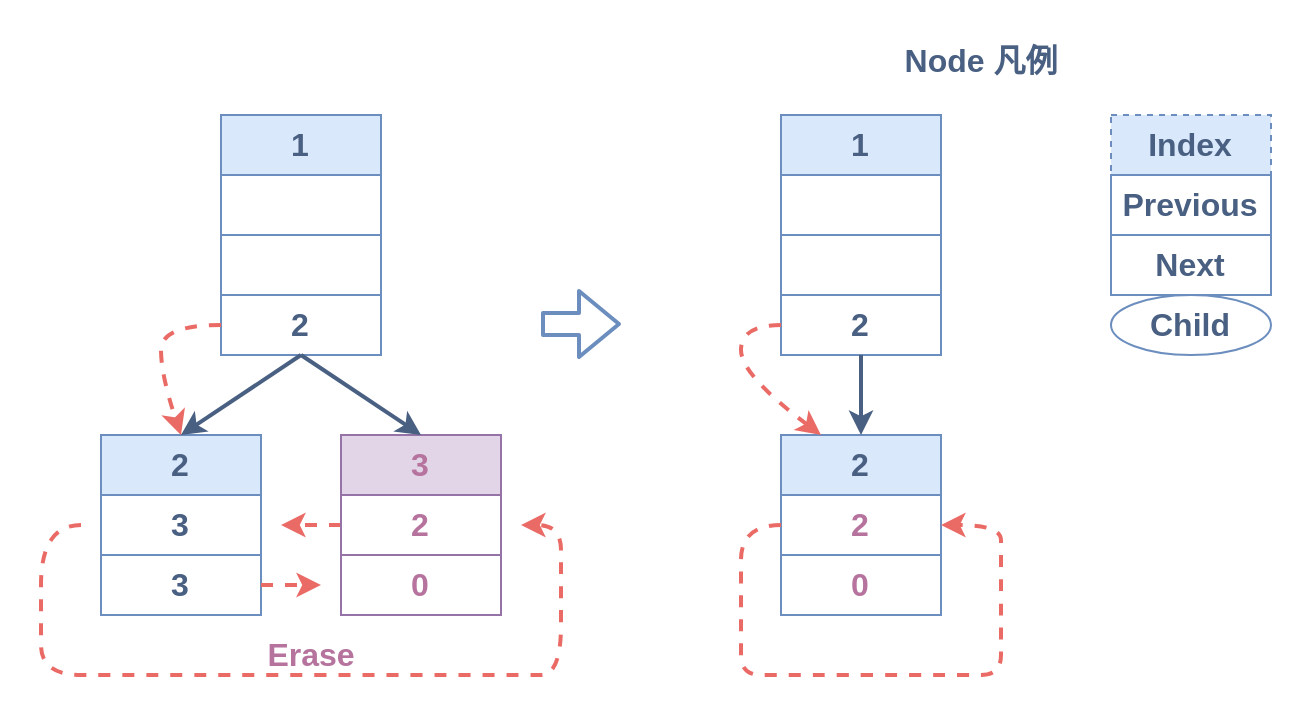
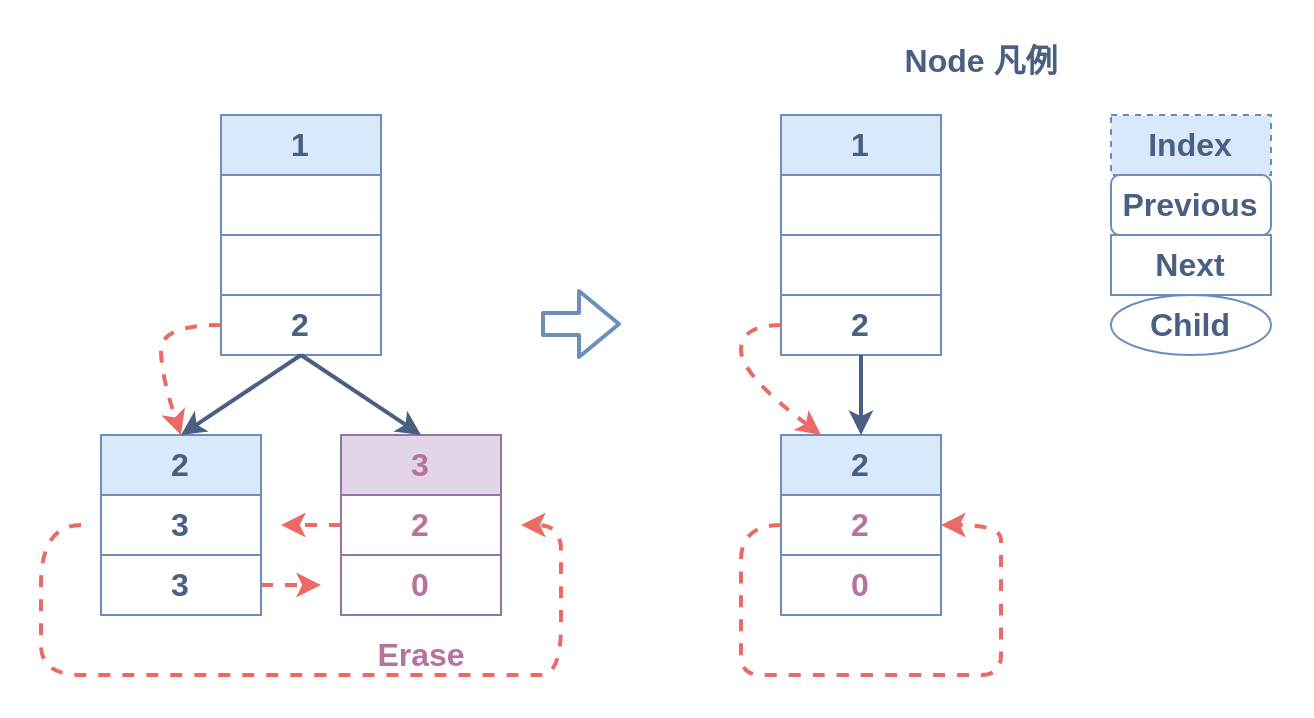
node "Previous": shape rectangle -> rounded rectangle
node "Erase": moved (311, 655) -> (421, 655)
